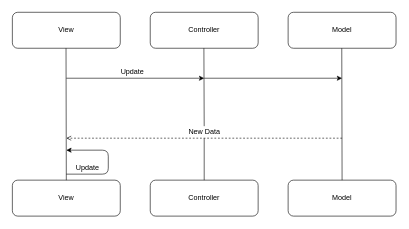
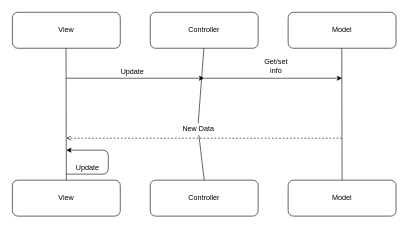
node "Get/set info": added
node "New Data": moved (204, 132) -> (198, 129)
